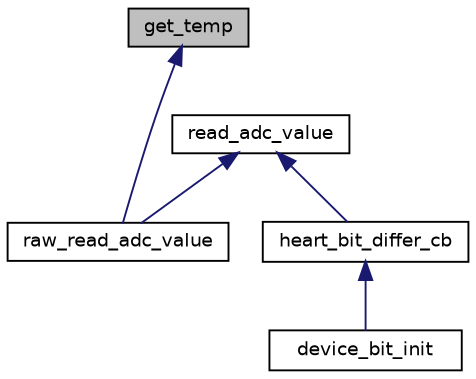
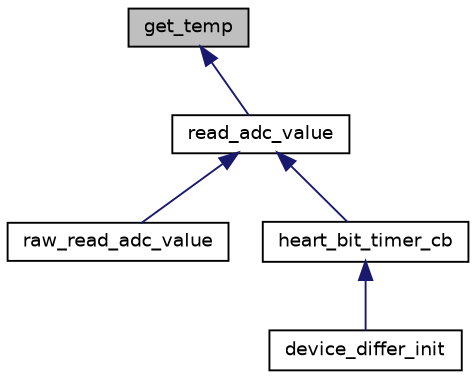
edge "raw_read_adc_value" -> "get_temp": now "read_adc_value" -> "get_temp"
node "heart_bit_differ_cb": label "heart_bit_differ_cb" -> "heart_bit_timer_cb"
node "device_bit_init": label "device_bit_init" -> "device_differ_init"
